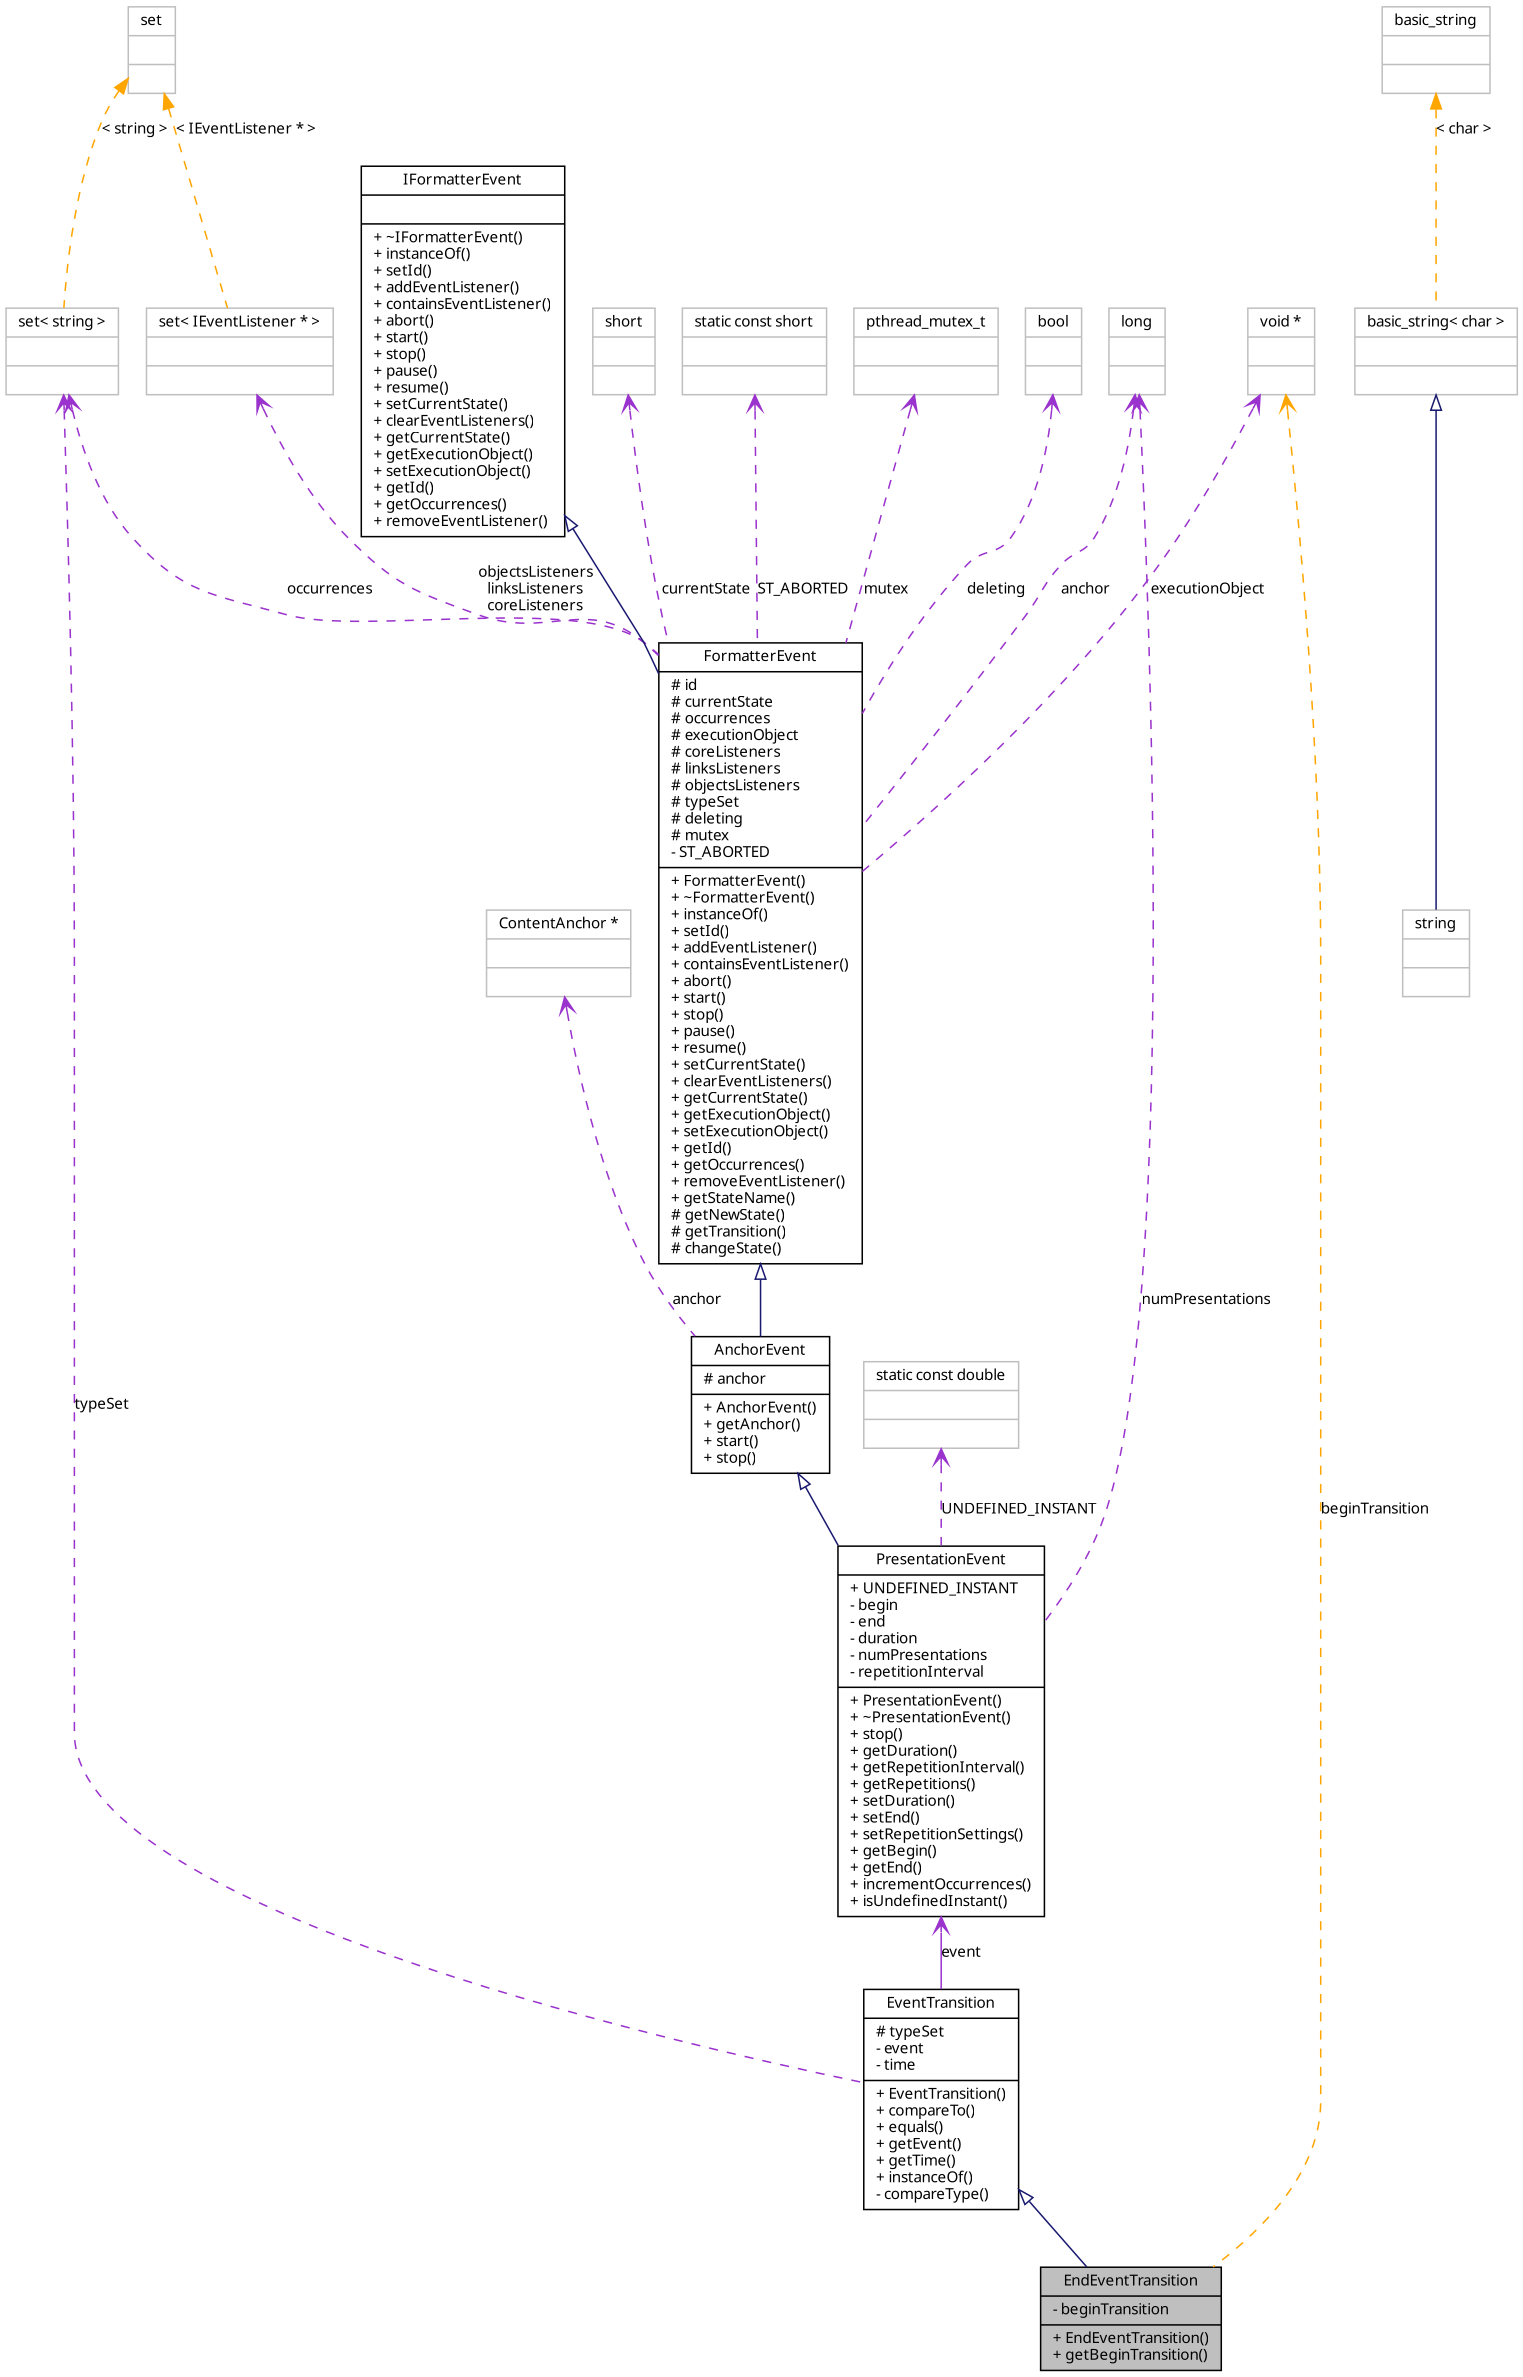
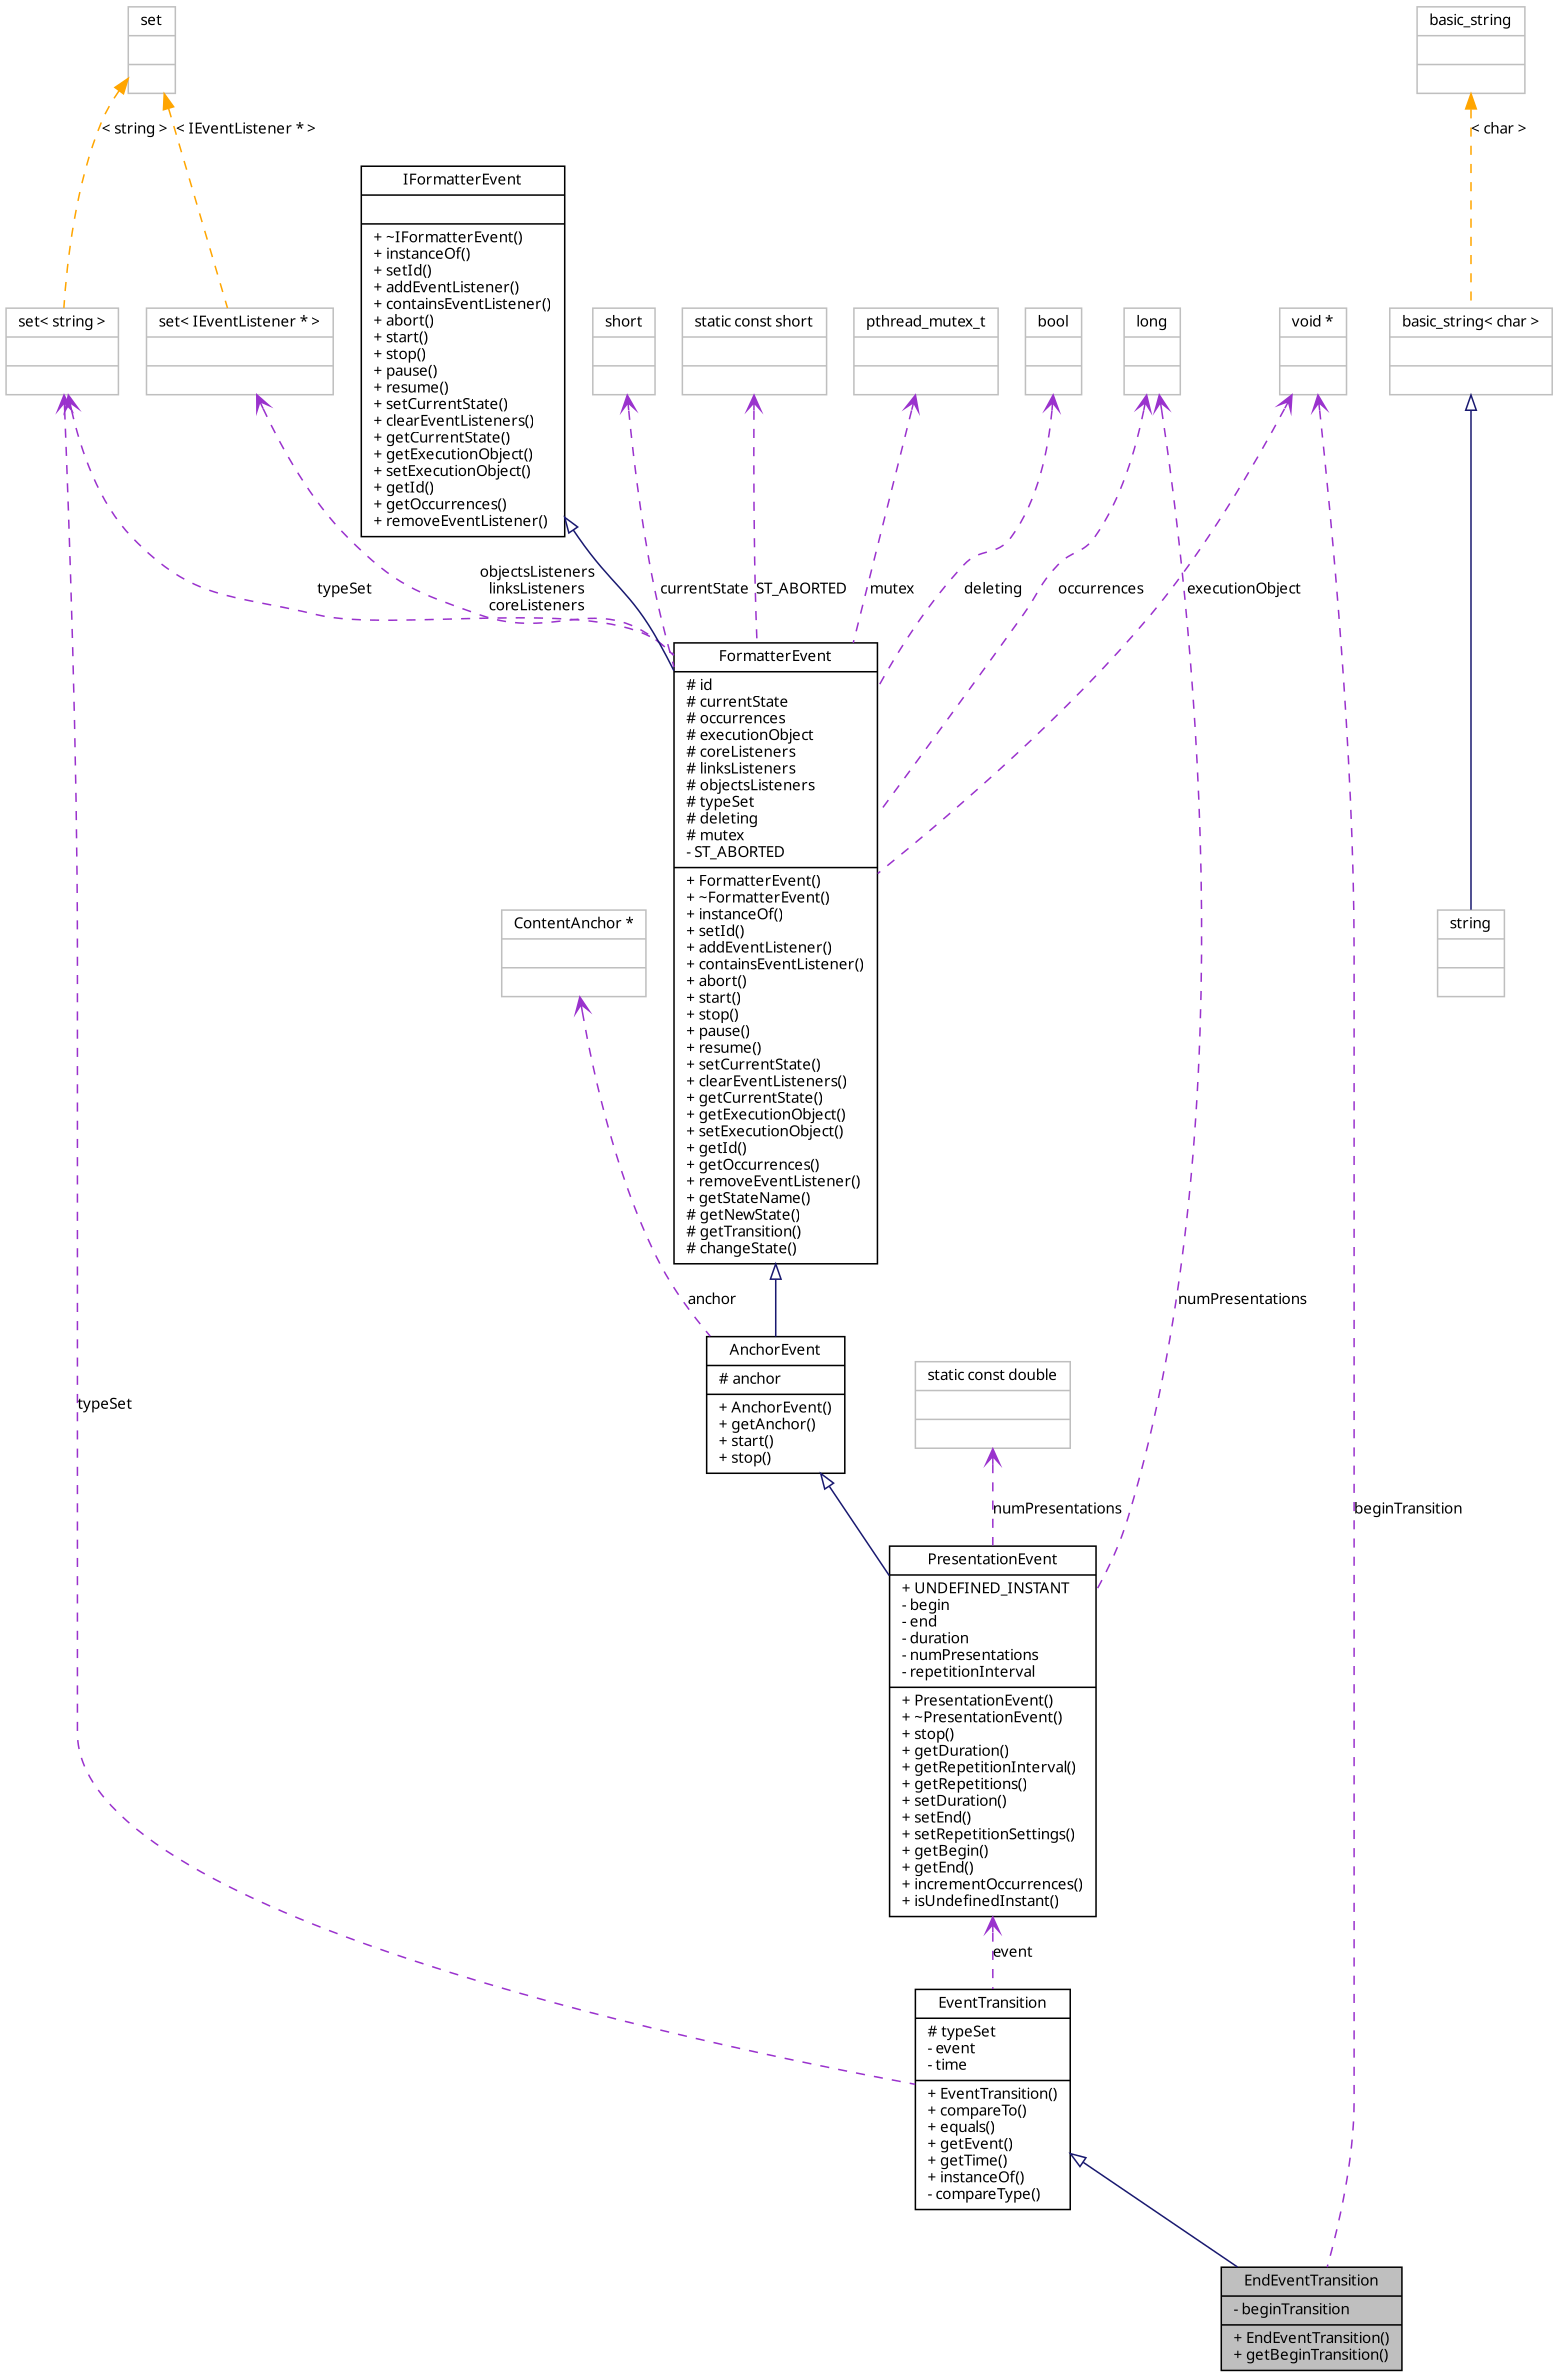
edge "FormatterEvent" -> "set< string >": label "occurrences" -> "typeSet"
edge "FormatterEvent" -> "long": label "anchor" -> "occurrences"
edge "EndEventTransition" -> "void *": color orange -> darkorchid3
edge "PresentationEvent" -> "static const double": label "UNDEFINED_INSTANT" -> "numPresentations"
edge "EventTransition" -> "PresentationEvent": style solid -> dashed
